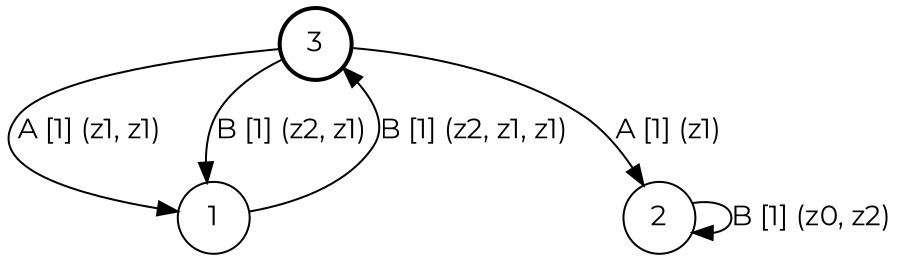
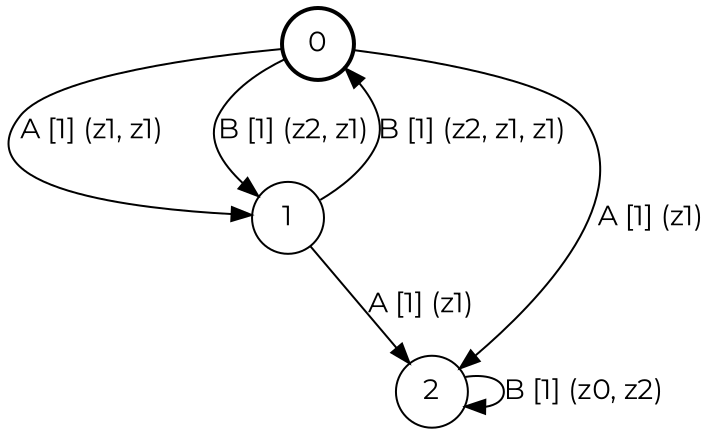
node "3": label "3" -> "0"
edge "1" -> "2": added, label "A [1] (z1)"
